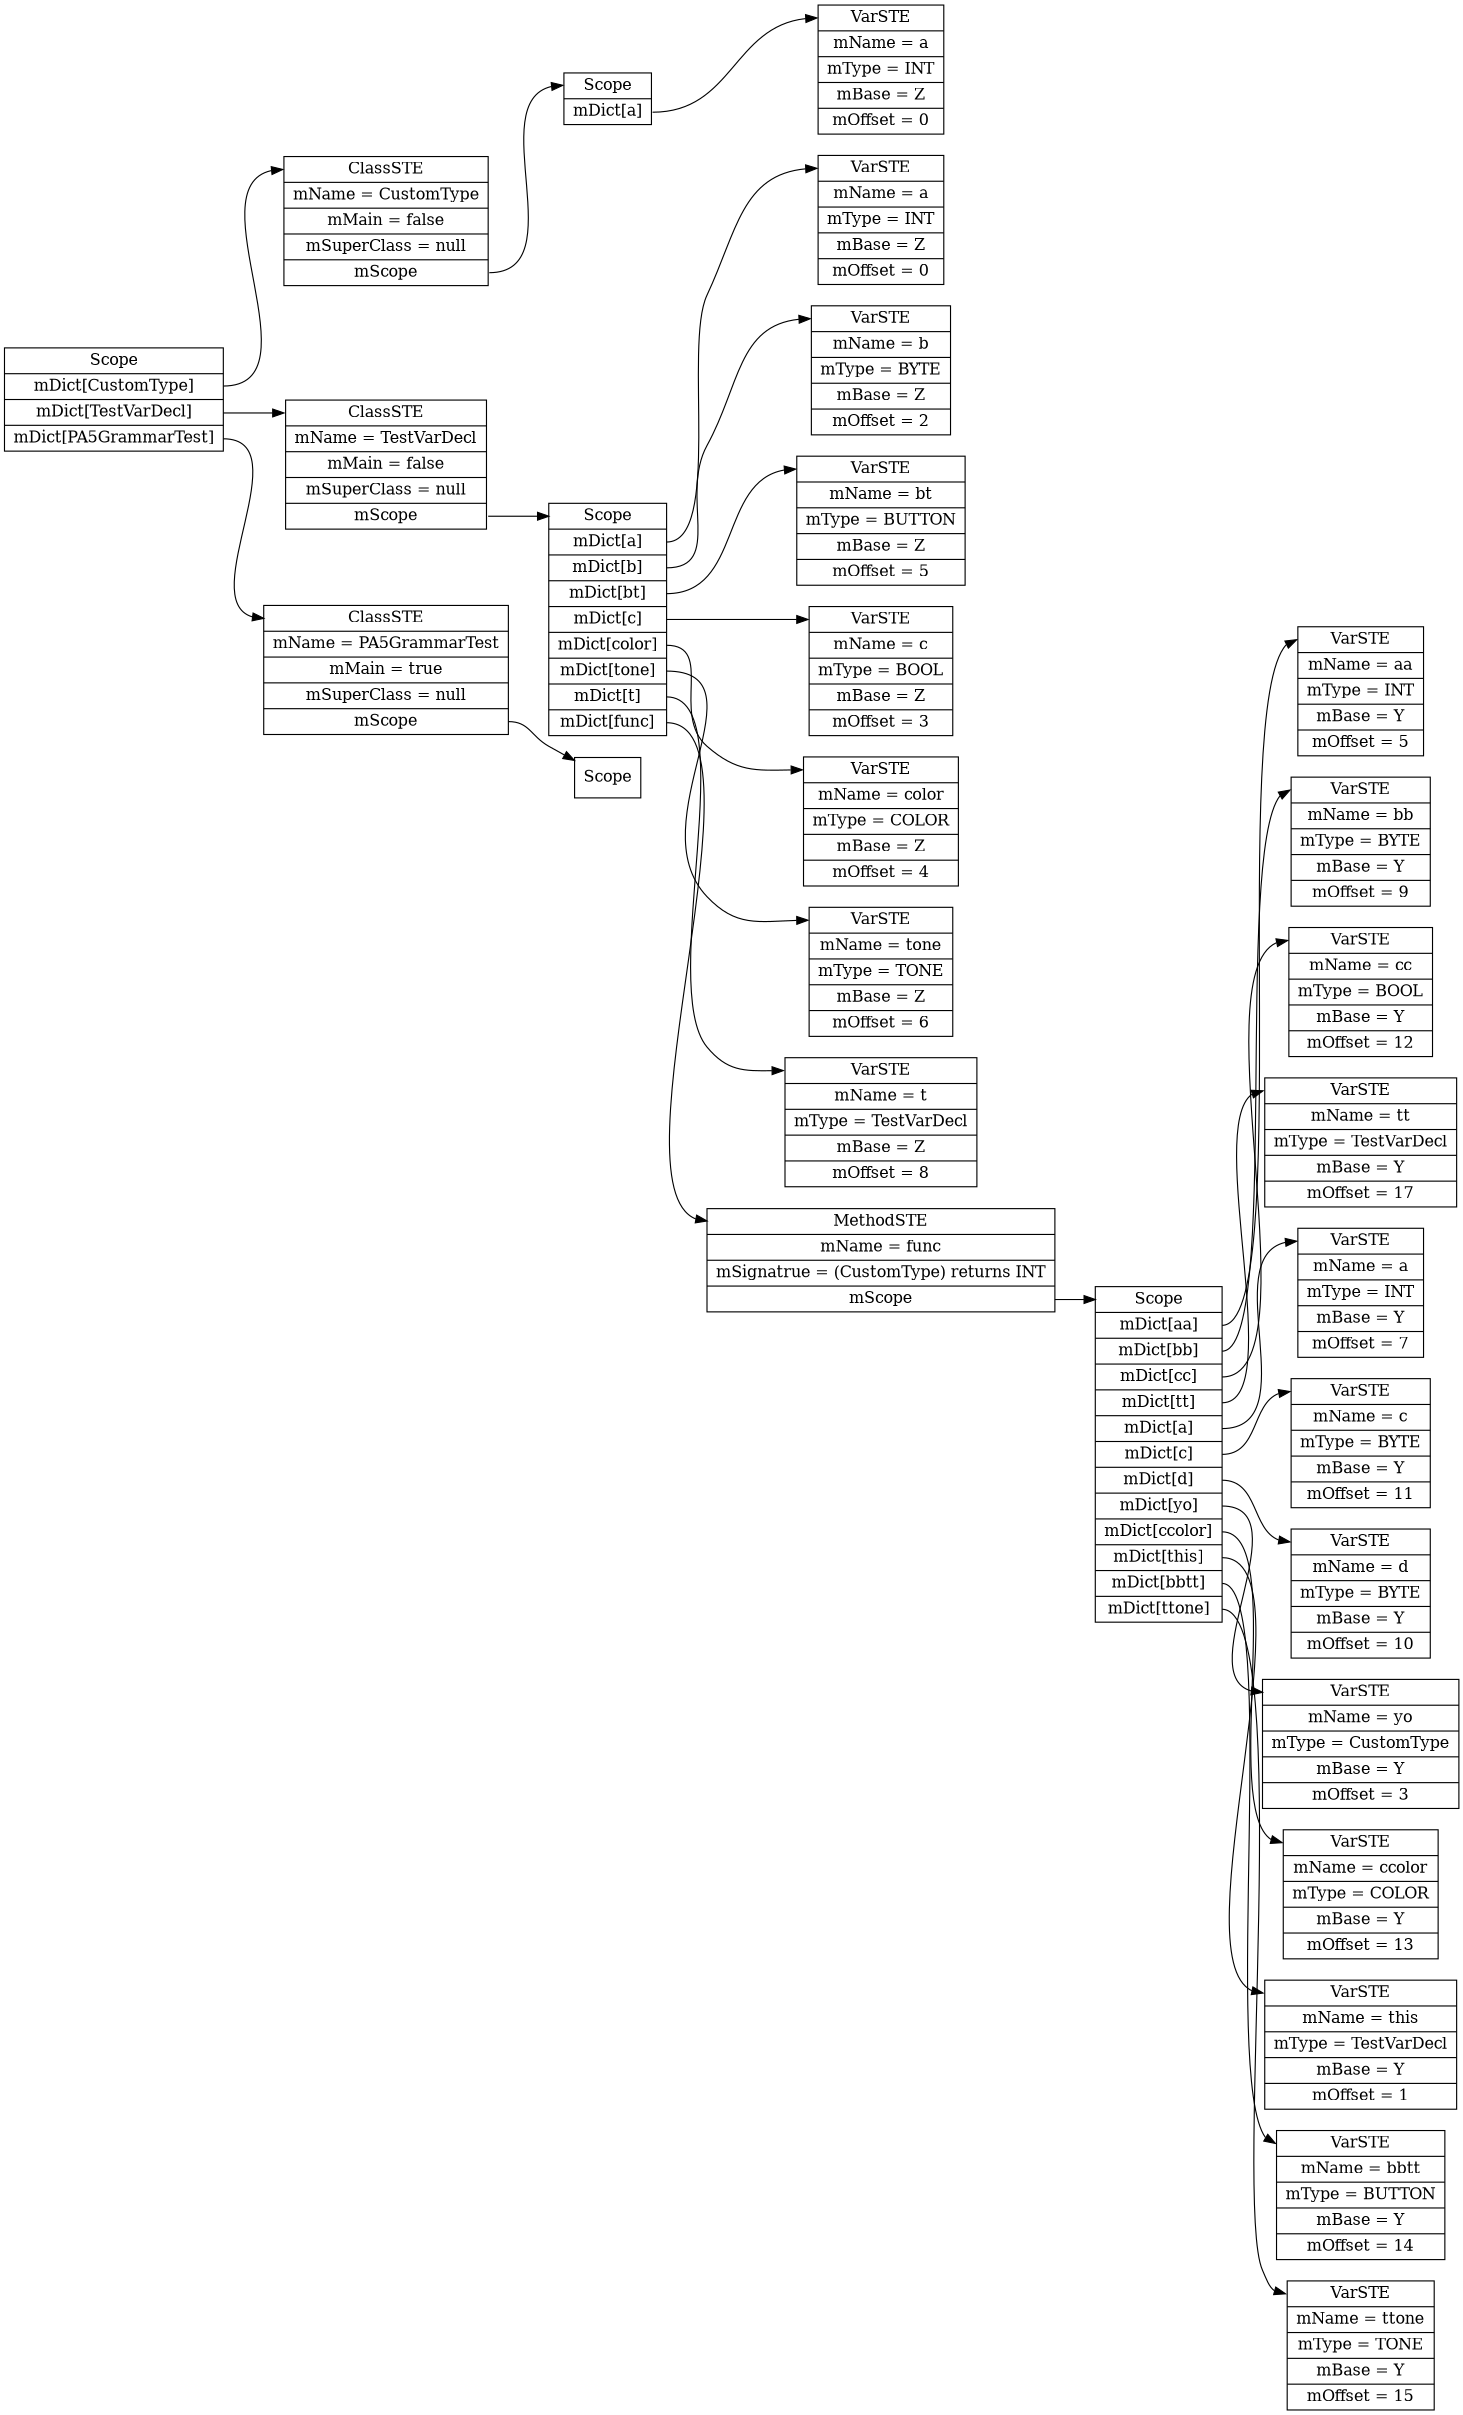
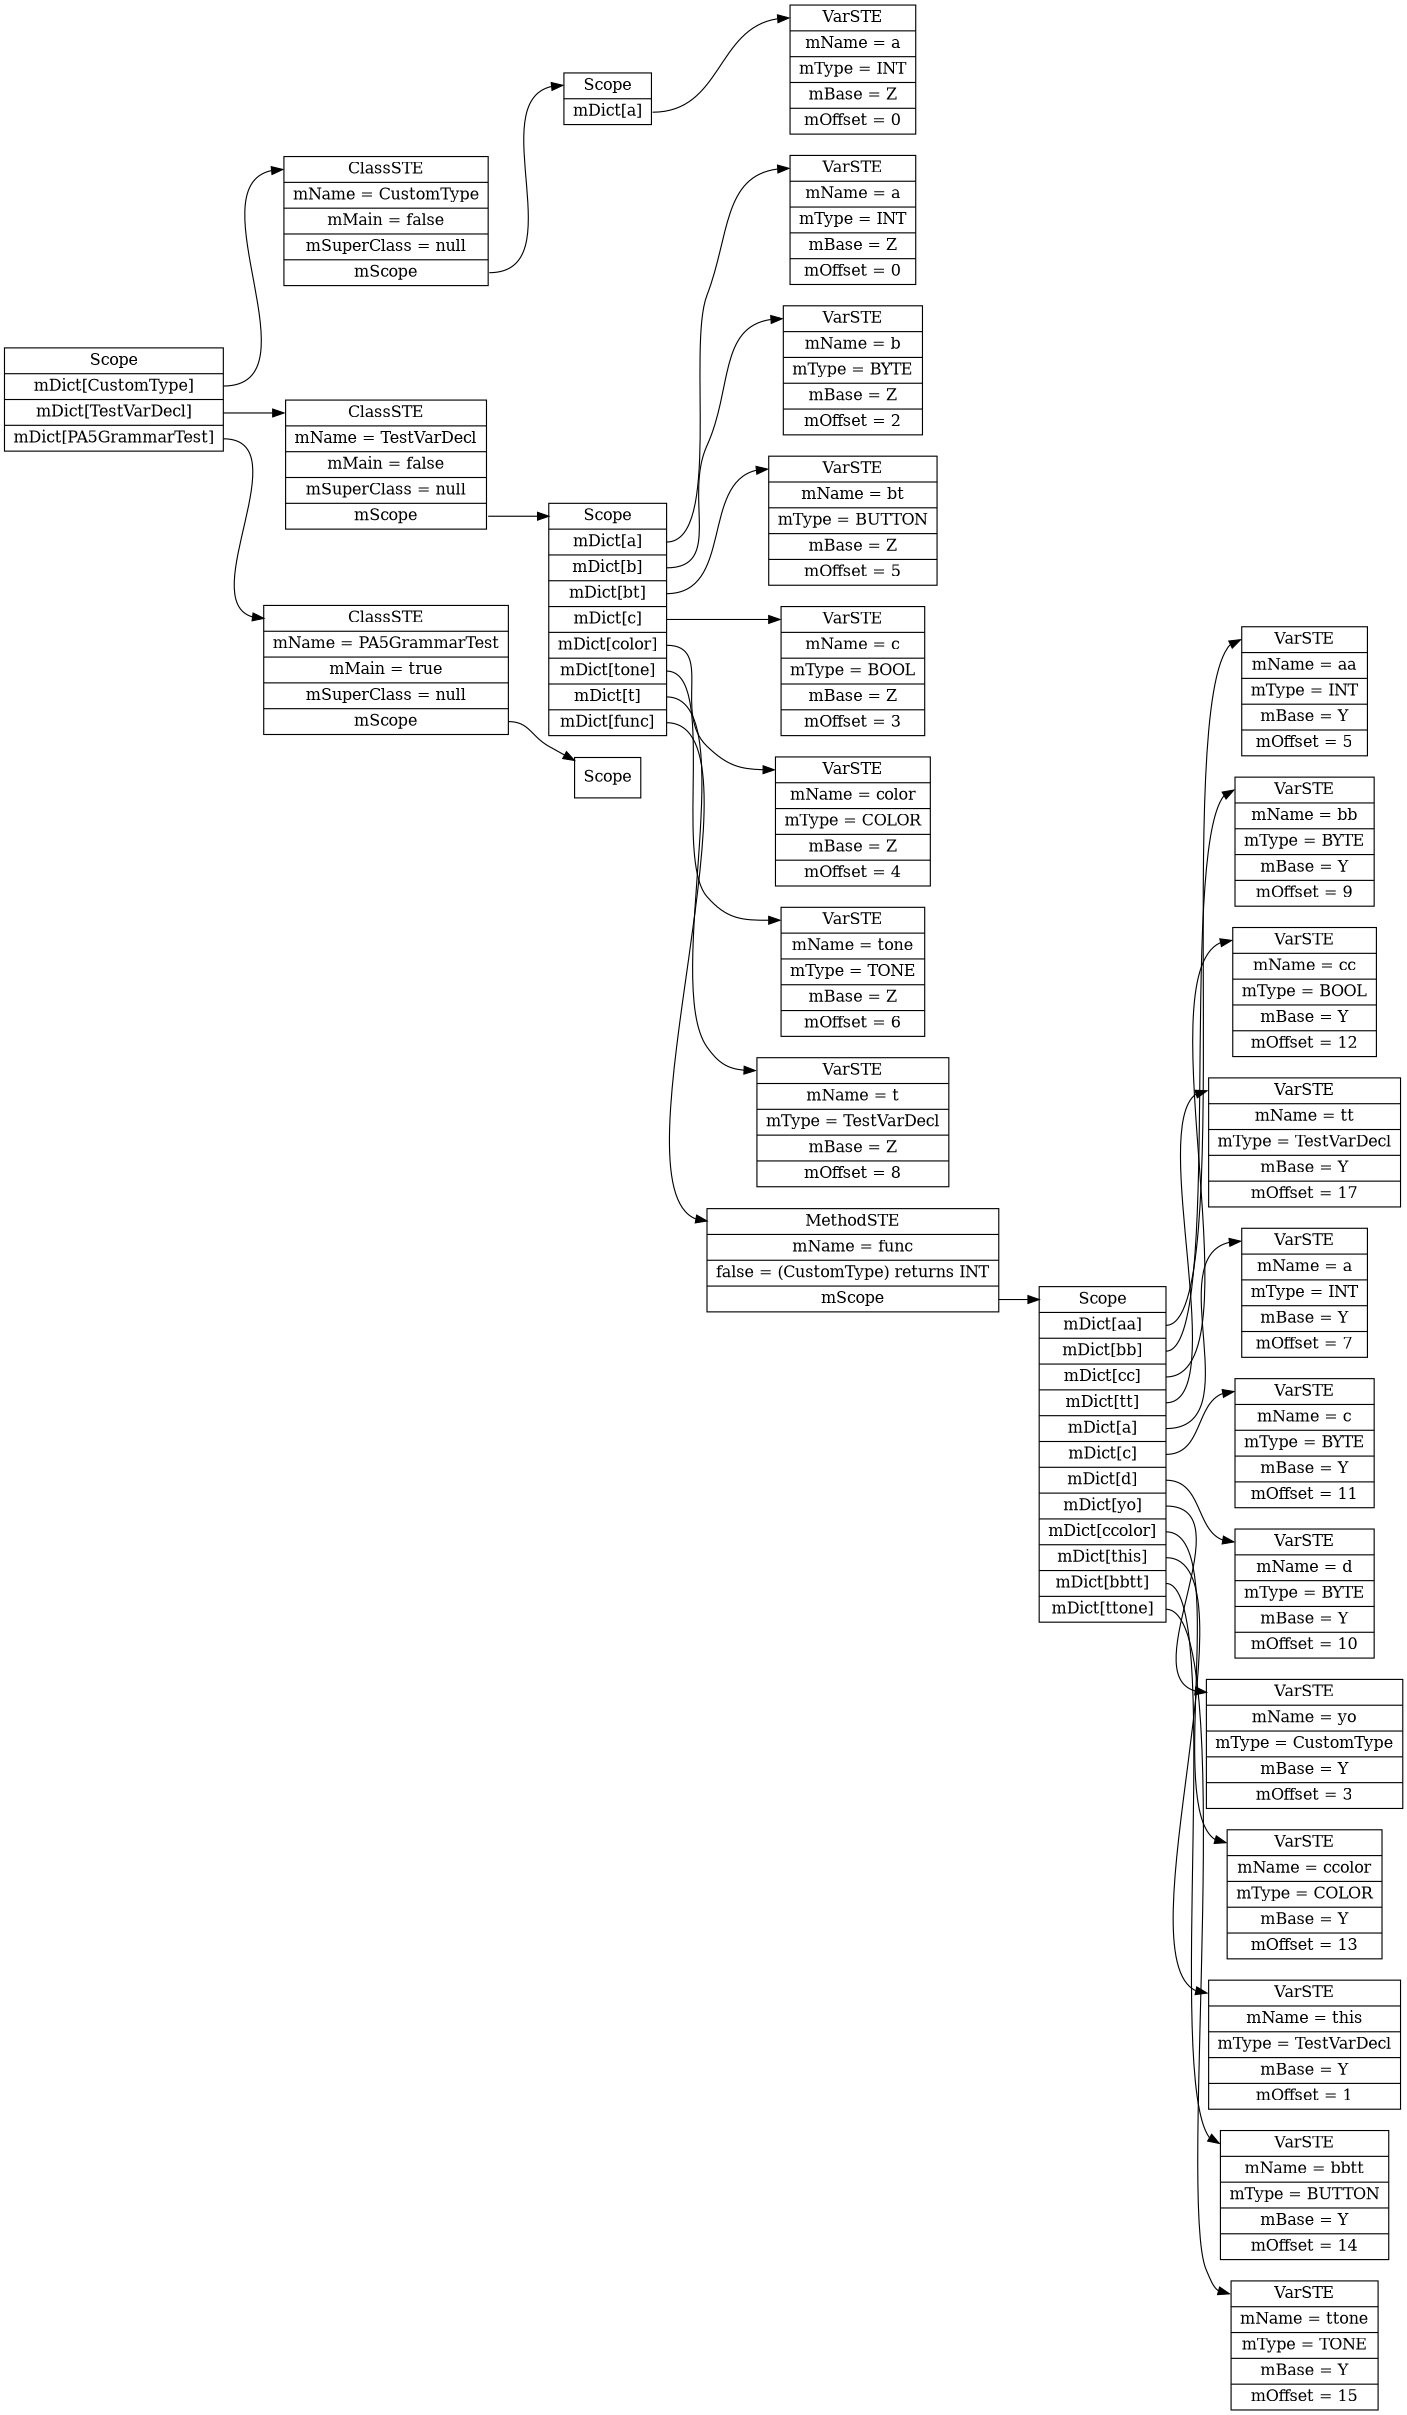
node "MethodSTE": text "mSignatrue = (CustomType) returns INT" -> "false = (CustomType) returns INT"
